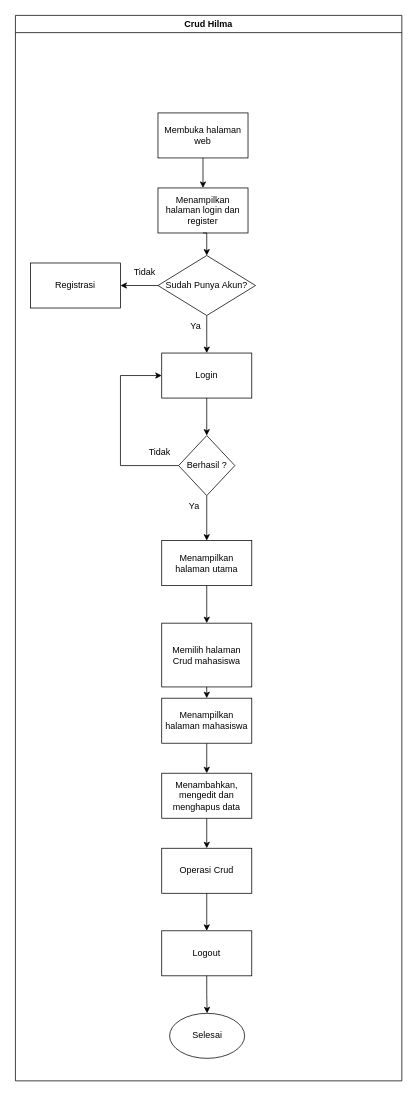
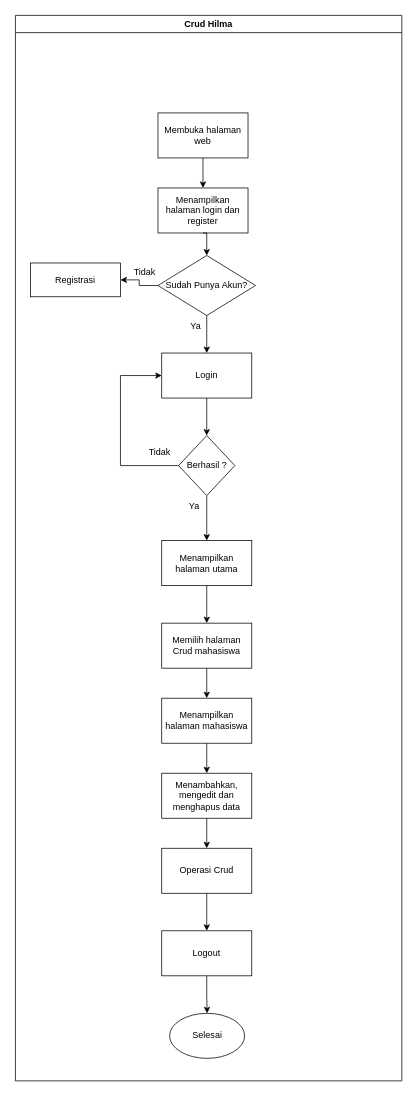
node "Registrasi": size 90x45 -> 90x34
node "Memilih halaman Crud mahasiswa": size 90x64 -> 90x45
